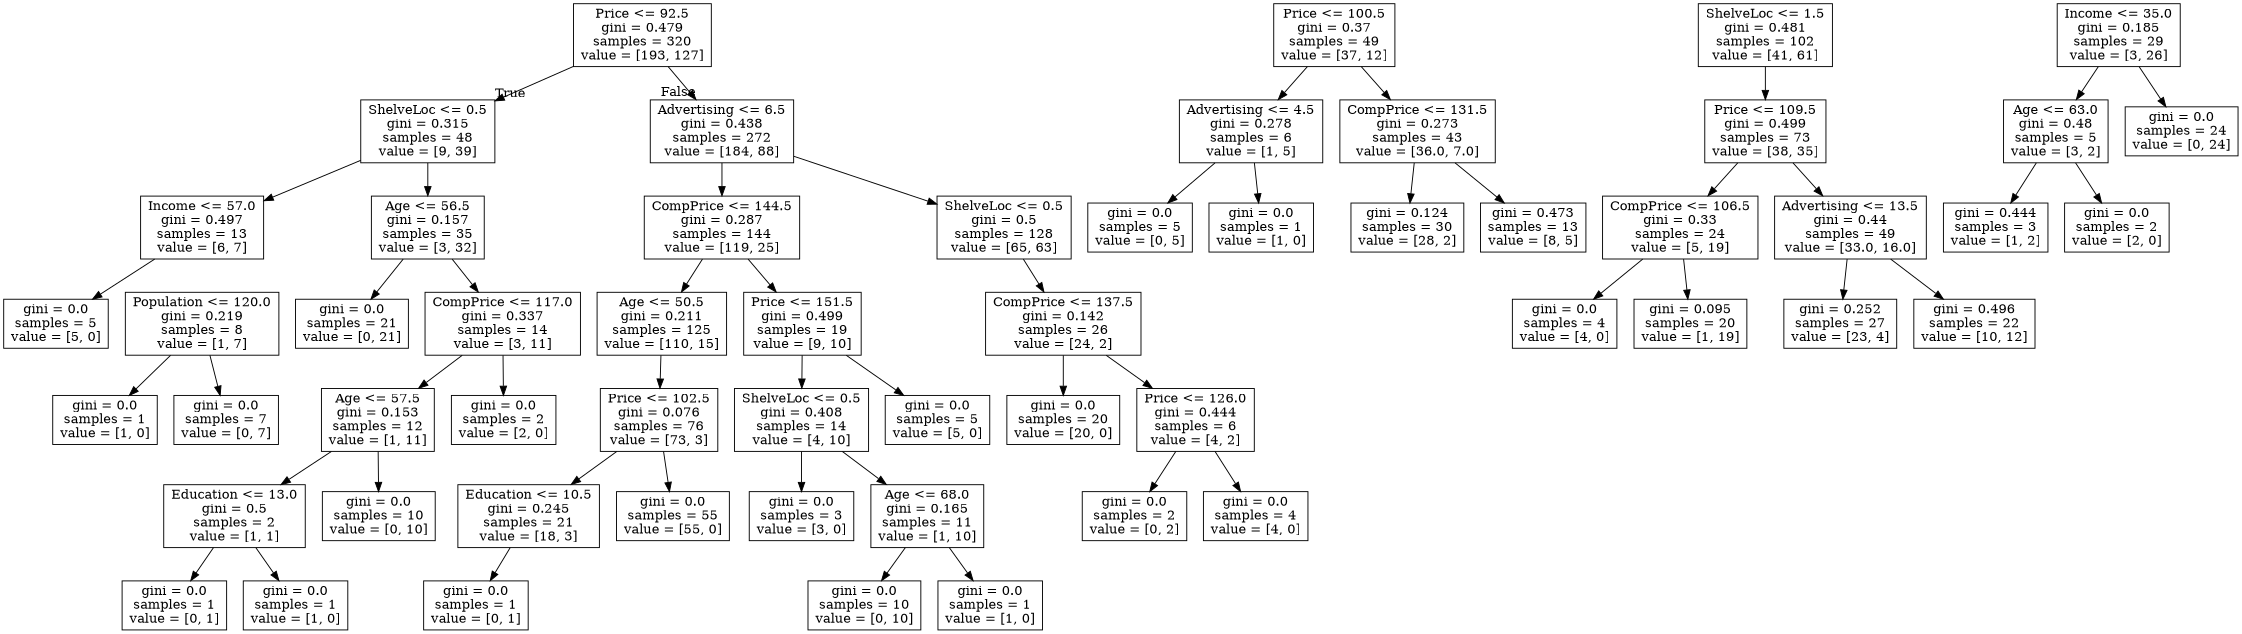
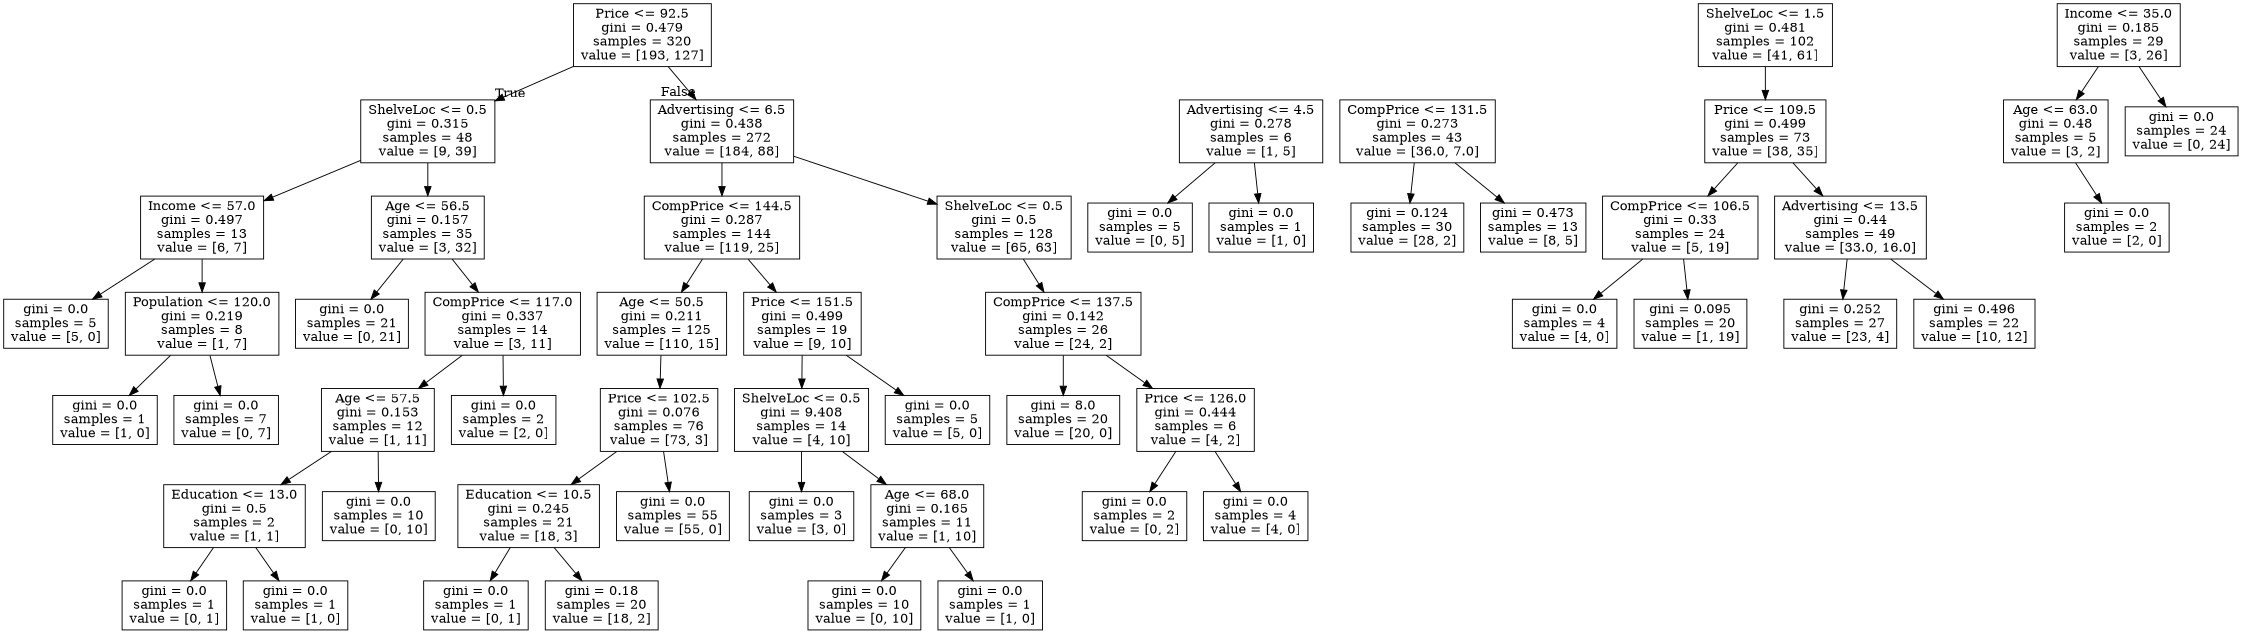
node "Price <= 100.5 gini = 0.37 samples = 49 value = [37, 12]": removed
node "gini = 0.444 samples = 3 value = [1, 2]": removed
edge "Income <= 57.0 gini = 0.497 samples = 13 value = [6, 7]" -> "Population <= 120.0 gini = 0.219 samples = 8 value = [1, 7]": added
node "ShelveLoc <= 0.5 gini = 0.408 samples = 14 value = [4, 10]": label "ShelveLoc <= 0.5 gini = 0.408 samples = 14 value = [4, 10]" -> "ShelveLoc <= 0.5 gini = 9.408 samples = 14 value = [4, 10]"
node "gini = 0.0 samples = 20 value = [20, 0]": label "gini = 0.0 samples = 20 value = [20, 0]" -> "gini = 8.0 samples = 20 value = [20, 0]"
node "gini = 0.18 samples = 20 value = [18, 2]": added
